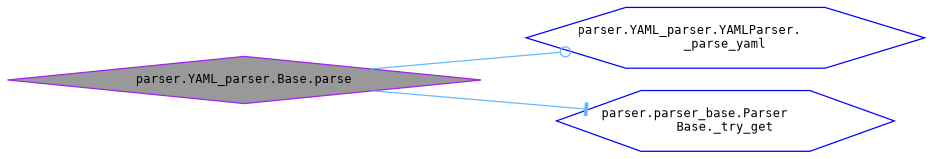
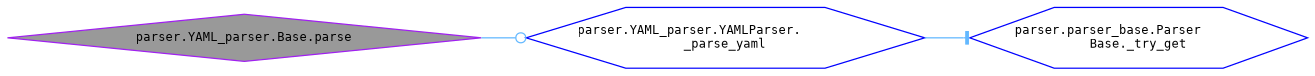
edge "parser.YAML_parser.Base.parse" -> "parser.parser_base.Parser Base._try_get": now "parser.YAML_parser.YAMLParser. _parse_yaml" -> "parser.parser_base.Parser Base._try_get"
